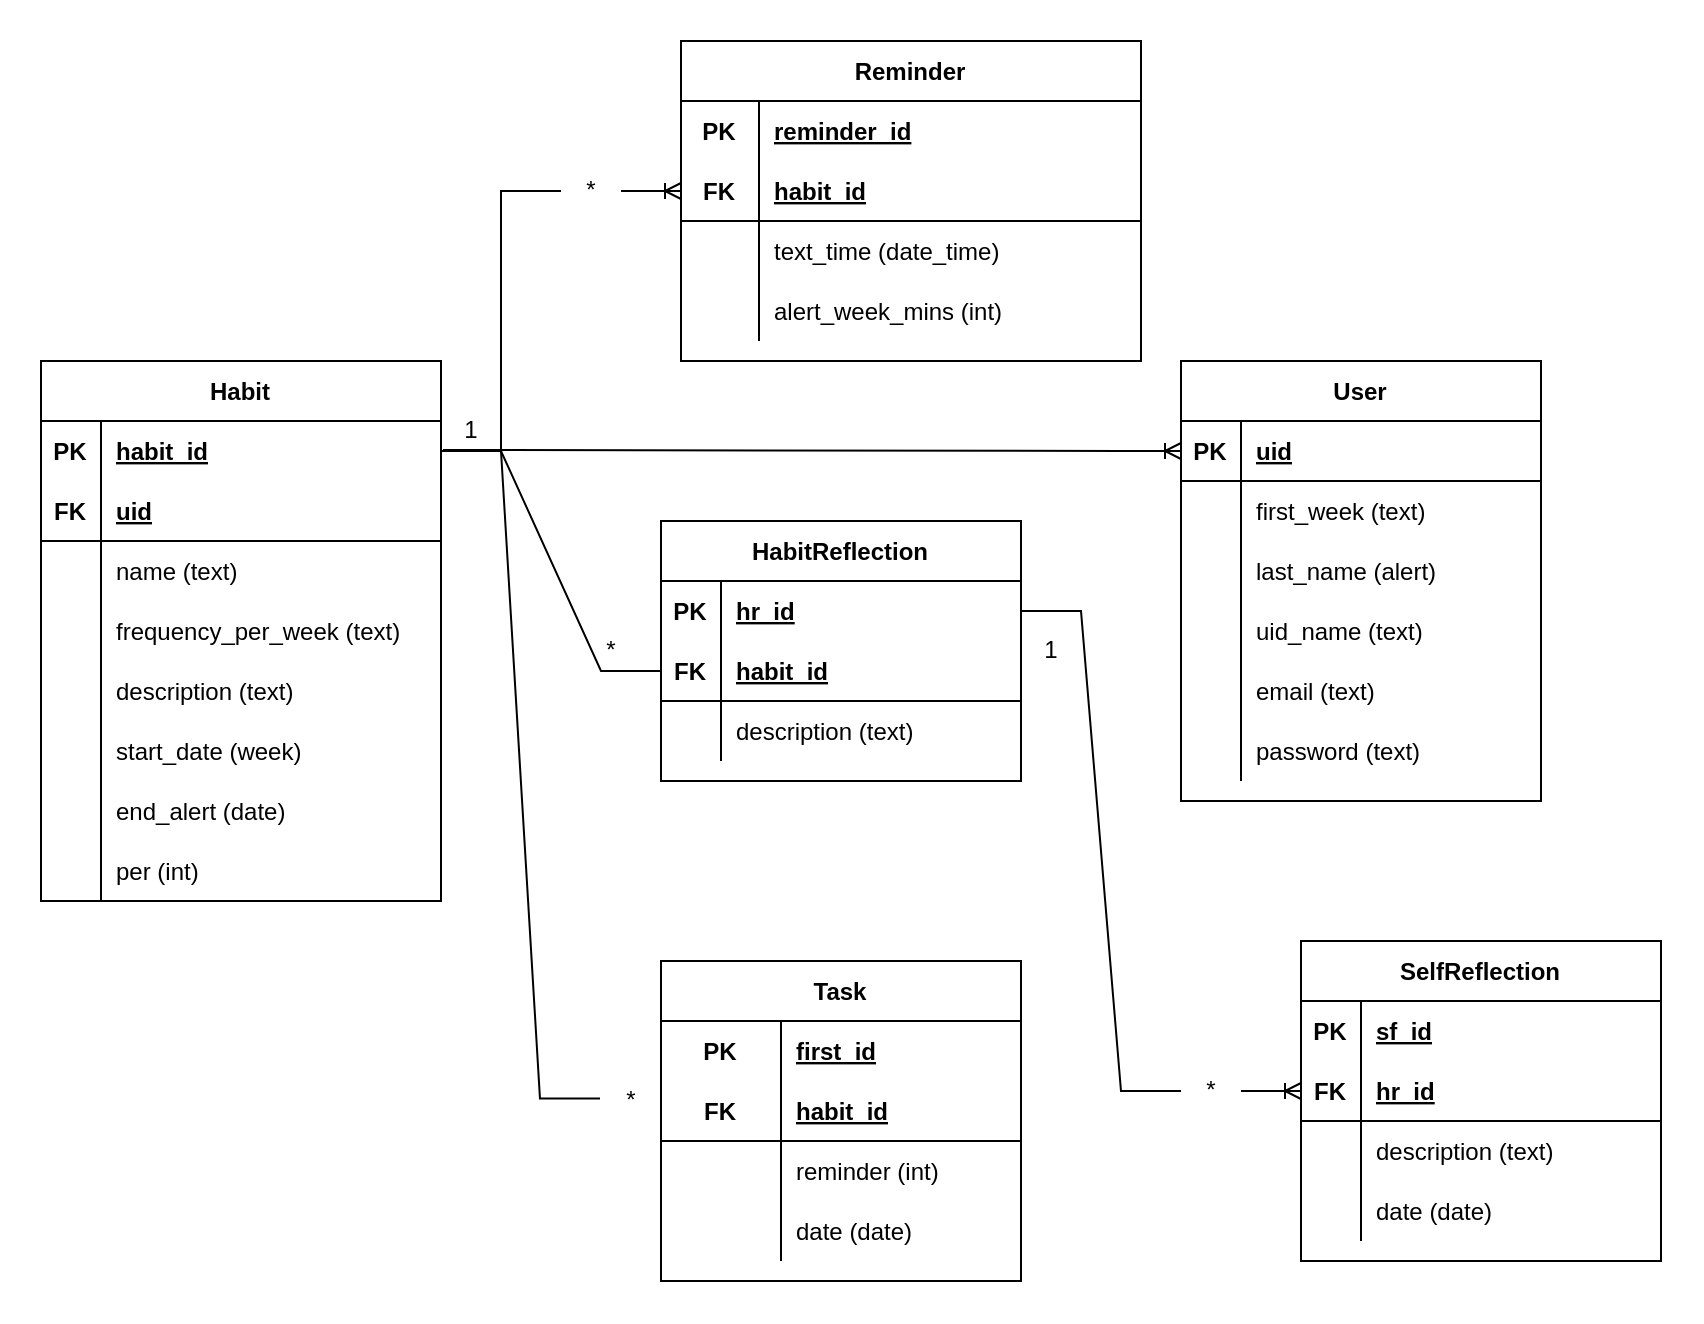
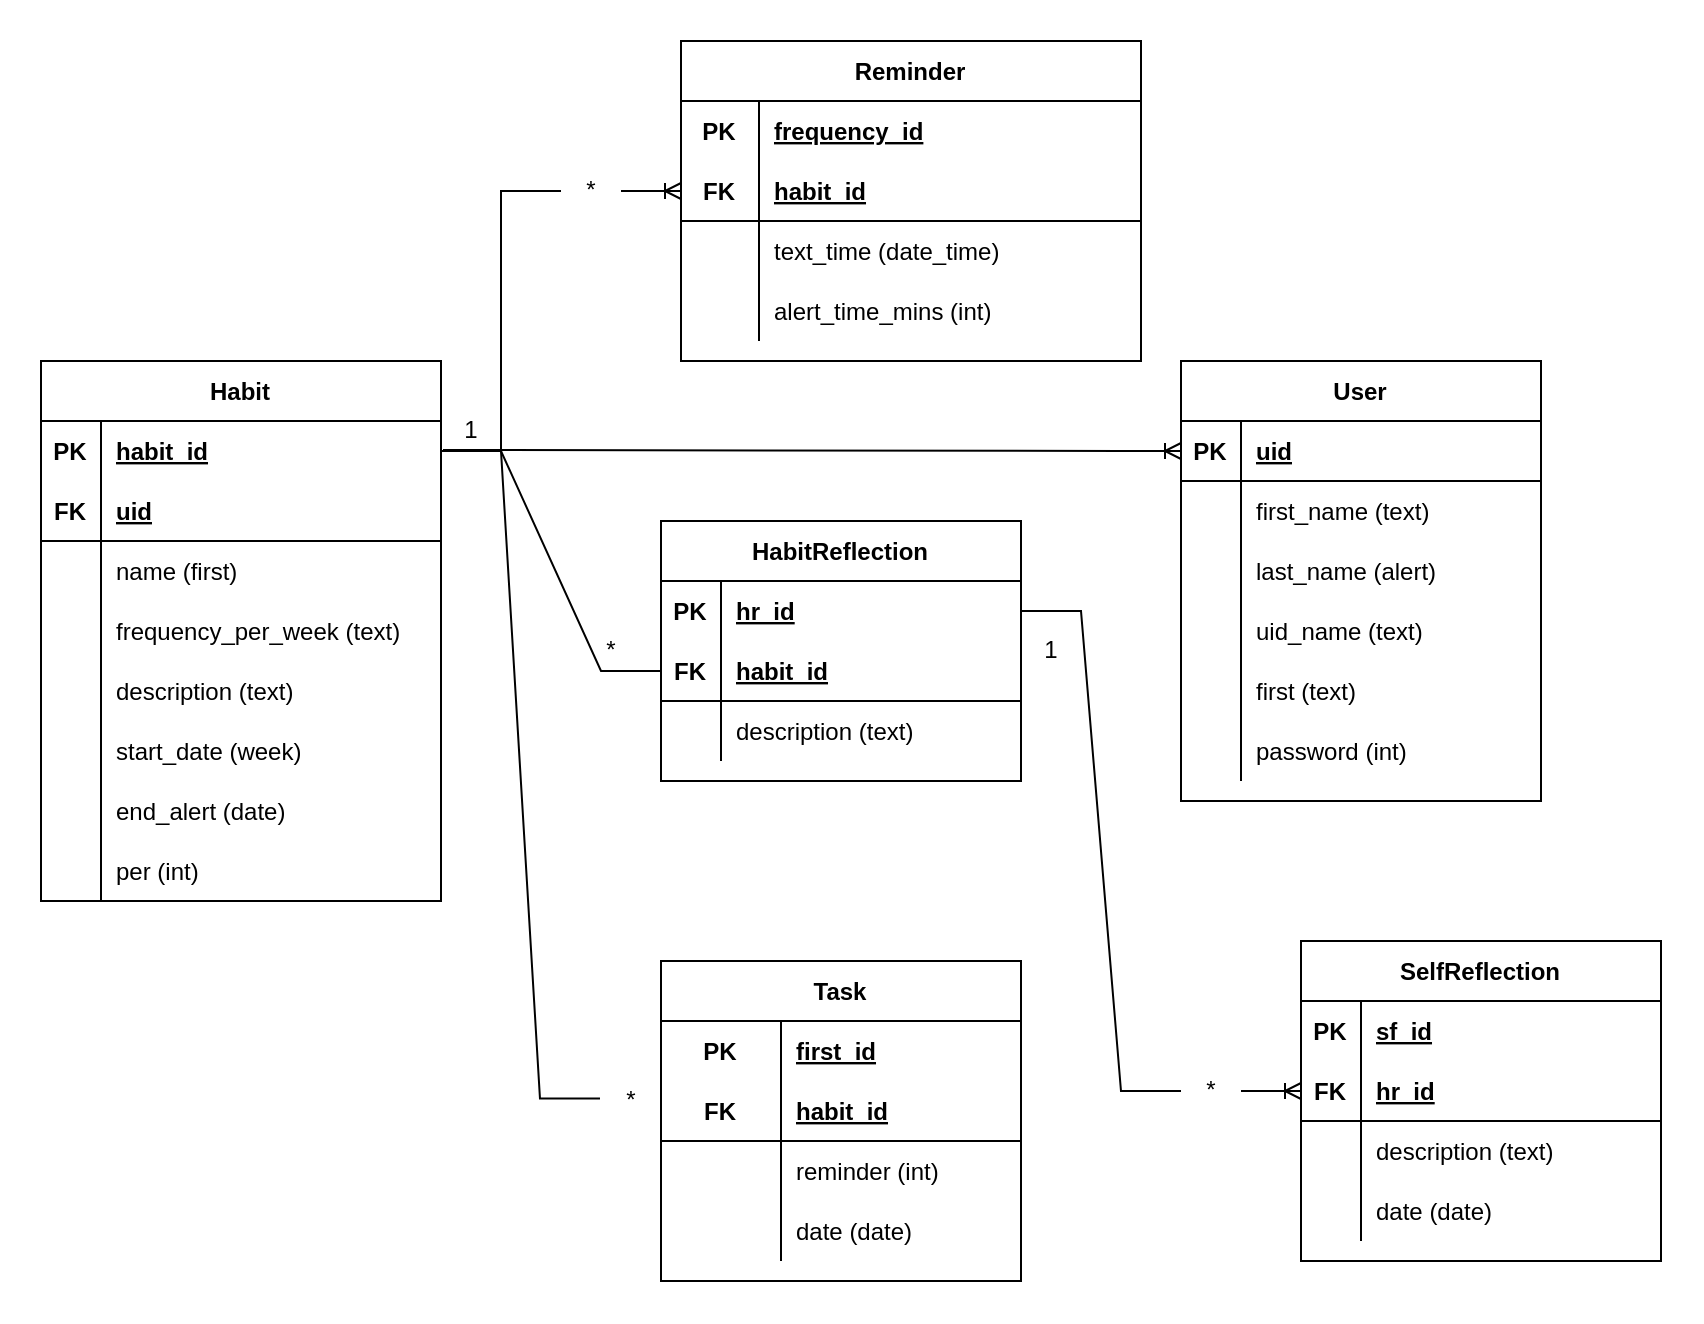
node "reminder_id": label "reminder_id" -> "frequency_id"
node "alert_week_mins (int)": label "alert_week_mins (int)" -> "alert_time_mins (int)"
node "first_week (text)": label "first_week (text)" -> "first_name (text)"
node "name (text)": label "name (text)" -> "name (first)"
node "email (text)": label "email (text)" -> "first (text)"
node "password (text)": label "password (text)" -> "password (int)"
